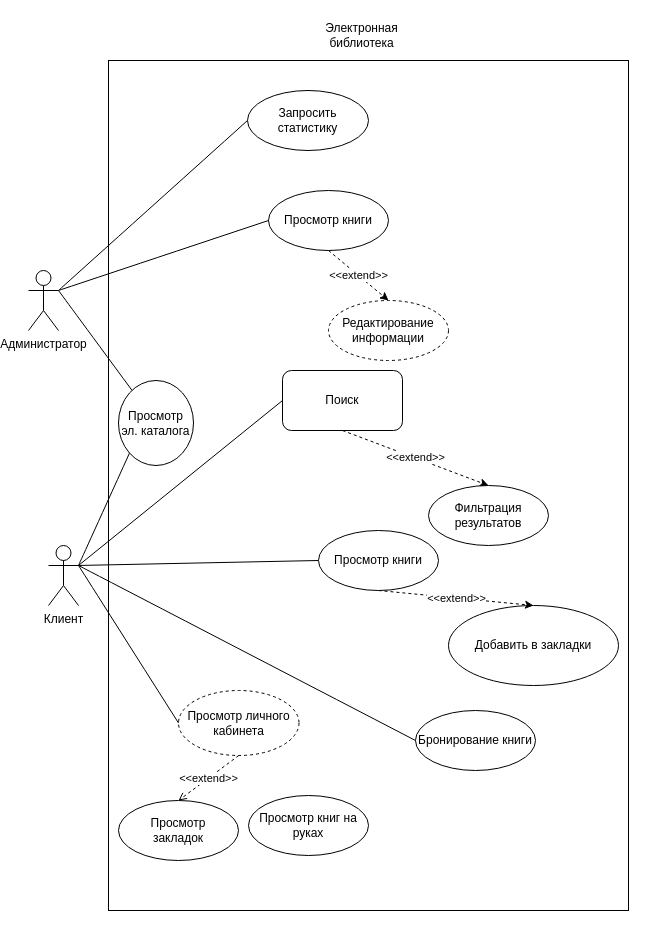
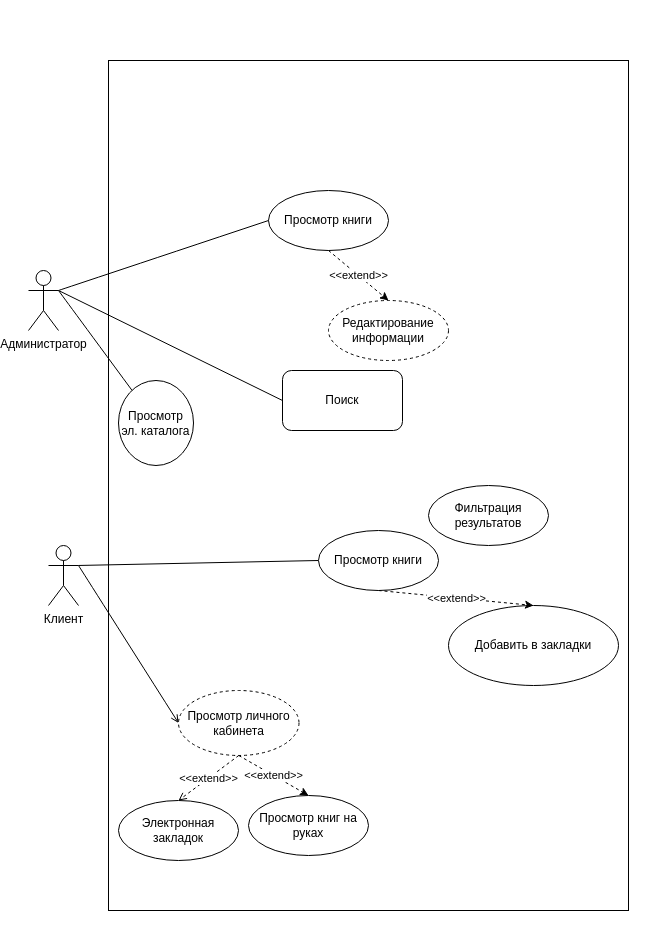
node "Электронная библиотека": removed
node "Запросить статистику": removed
edge "Запросить статистику" -- "Администратор": removed
edge "Администратор" -- "Поиск": added
edge "Поиск" -> "Фильтрация результатов": removed, label "<<extend>>"
edge "Поиск" -- "Клиент": removed
edge "Просмотр эл. каталога" -- "Клиент": removed
edge "Клиент" -- "Бронирование книги": removed
edge "Клиент" -- "Просмотр личного кабинета": arrowhead none -> open
node "Бронирование книги": removed
edge "Просмотр личного кабинета" -> "Просмотр книг на руках": added, label "<<extend>>"
node "Просмотр закладок": label "Просмотр закладок" -> "Электронная закладок"
